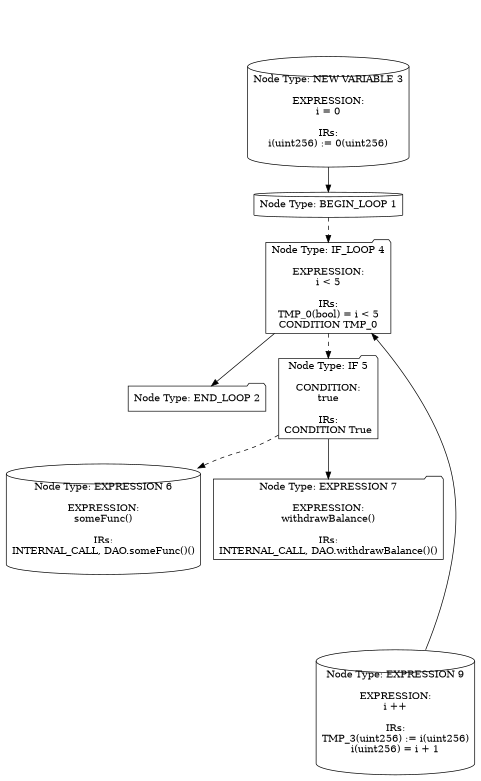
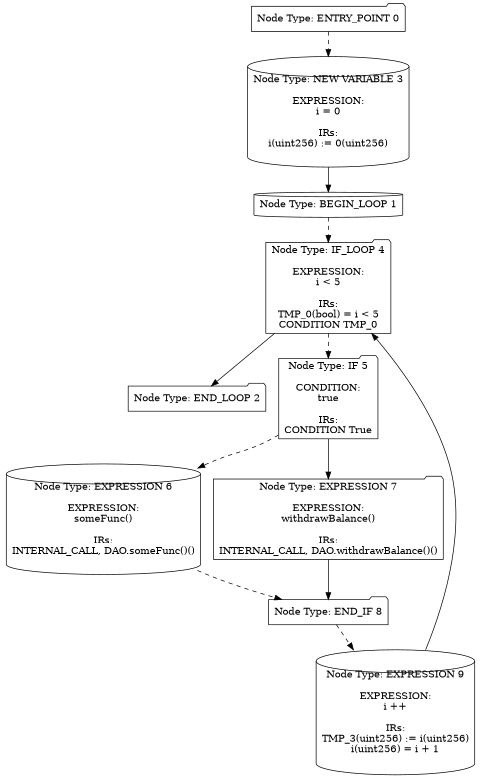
node "Node Type: ENTRY_POINT 0": added
node "Node Type: END_IF 8": added
